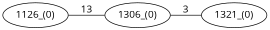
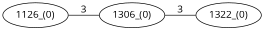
edge "1126_(0)" -- "1306_(0)": label "13" -> "3"
node "1321_(0)": label "1321_(0)" -> "1322_(0)"
